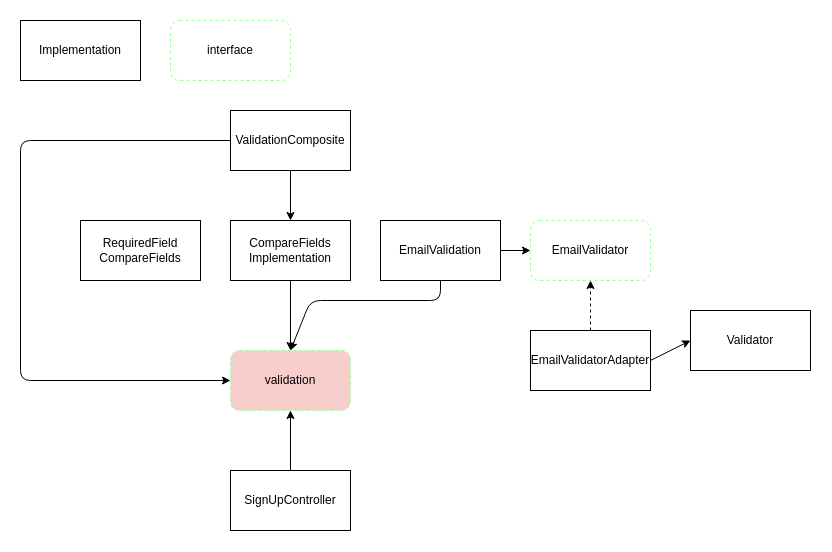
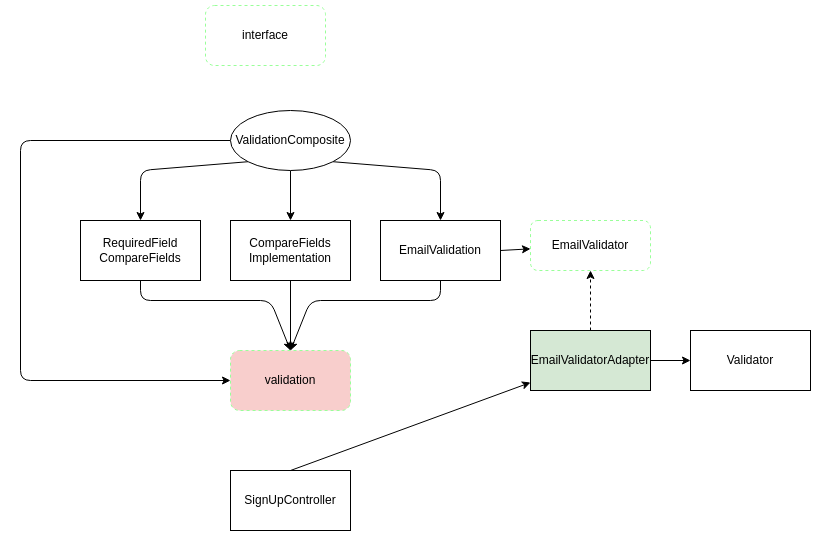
node "Implementation": removed
node "interface": moved (231, 51) -> (266, 36)
node "ValidationComposite": shape rectangle -> ellipse
edge "ValidationComposite" -> "RequiredField CompareFields": added
edge "ValidationComposite" -> "EmailValidation": added
node "EmailValidator": size 120x60 -> 120x50
edge "RequiredField CompareFields" -> "validation": added
node "Validator": moved (751, 341) -> (751, 361)
node "EmailValidatorAdapter": fillcolor #ffffff -> #d5e8d4
edge "SignUpController" -> "validation": now "SignUpController" -> "EmailValidatorAdapter"
